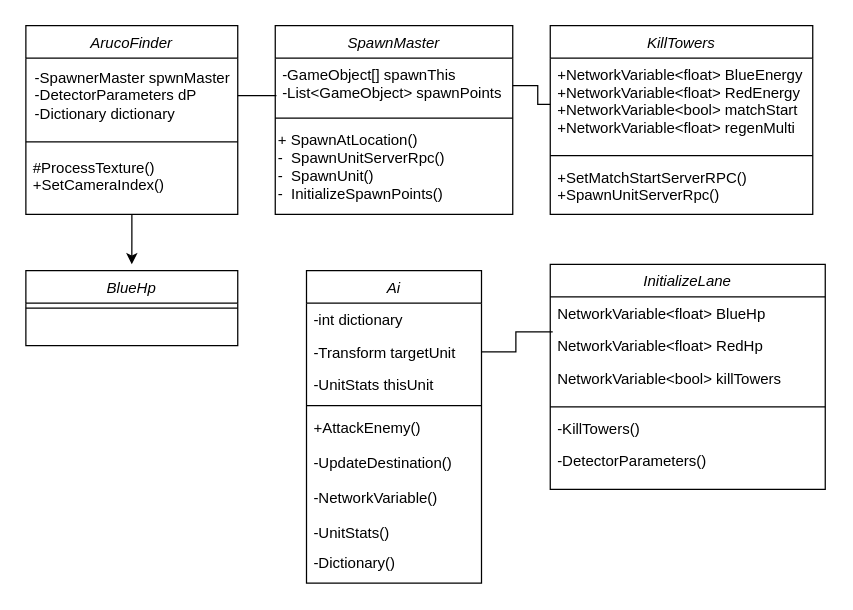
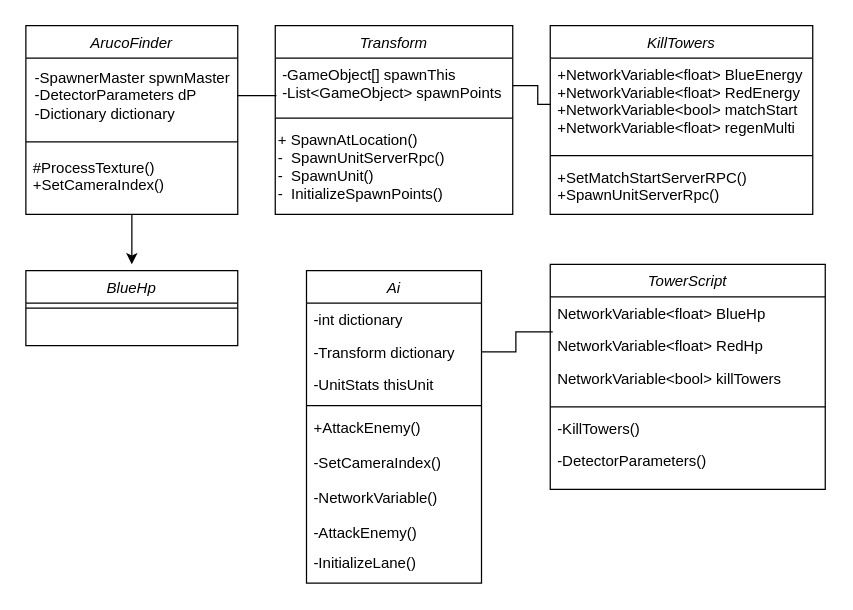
node "SpawnMaster": label "SpawnMaster" -> "Transform"
node "InitializeLane": label "InitializeLane" -> "TowerScript"
node "-Transform targetUnit": label "-Transform targetUnit" -> "-Transform dictionary"
node "-UpdateDestination()": label "-UpdateDestination()" -> "-SetCameraIndex()"
node "-UnitStats()": label "-UnitStats()" -> "-AttackEnemy()"
node "-Dictionary()": label "-Dictionary()" -> "-InitializeLane()"
